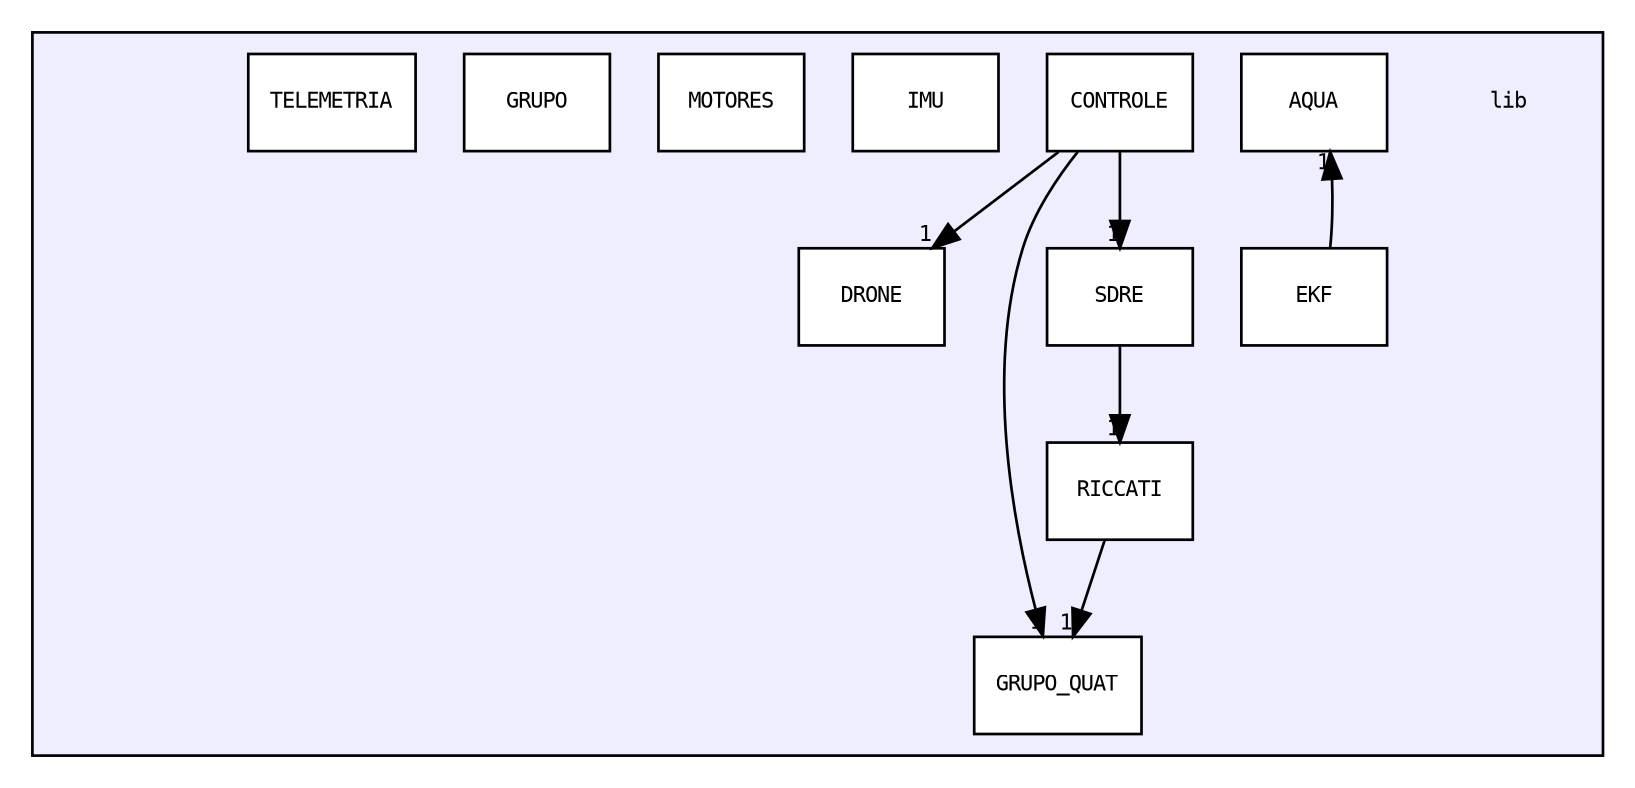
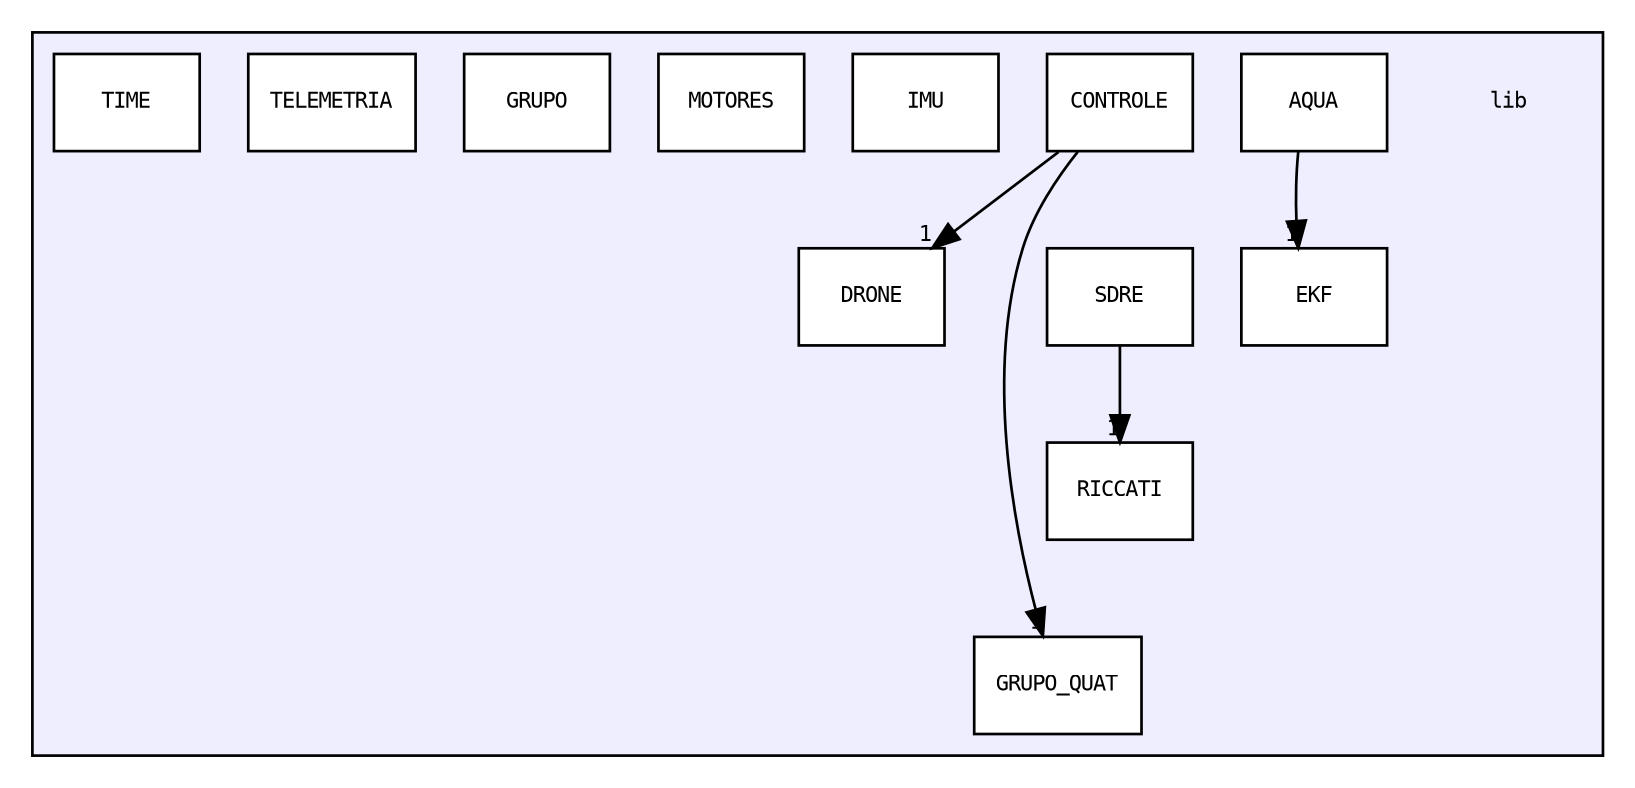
node "TIME": added
edge "CONTROLE" -> "SDRE": removed
edge "EKF" -> "AQUA": reversed
edge "RICCATI" -> "GRUPO_QUAT": removed
